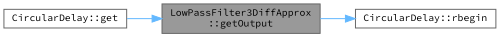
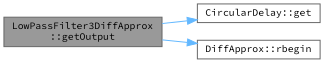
edge "CircularDelay::get" -> "LowPassFilter3DiffApprox ::getOutput": reversed
node "CircularDelay::rbegin": label "CircularDelay::rbegin" -> "DiffApprox::rbegin"
